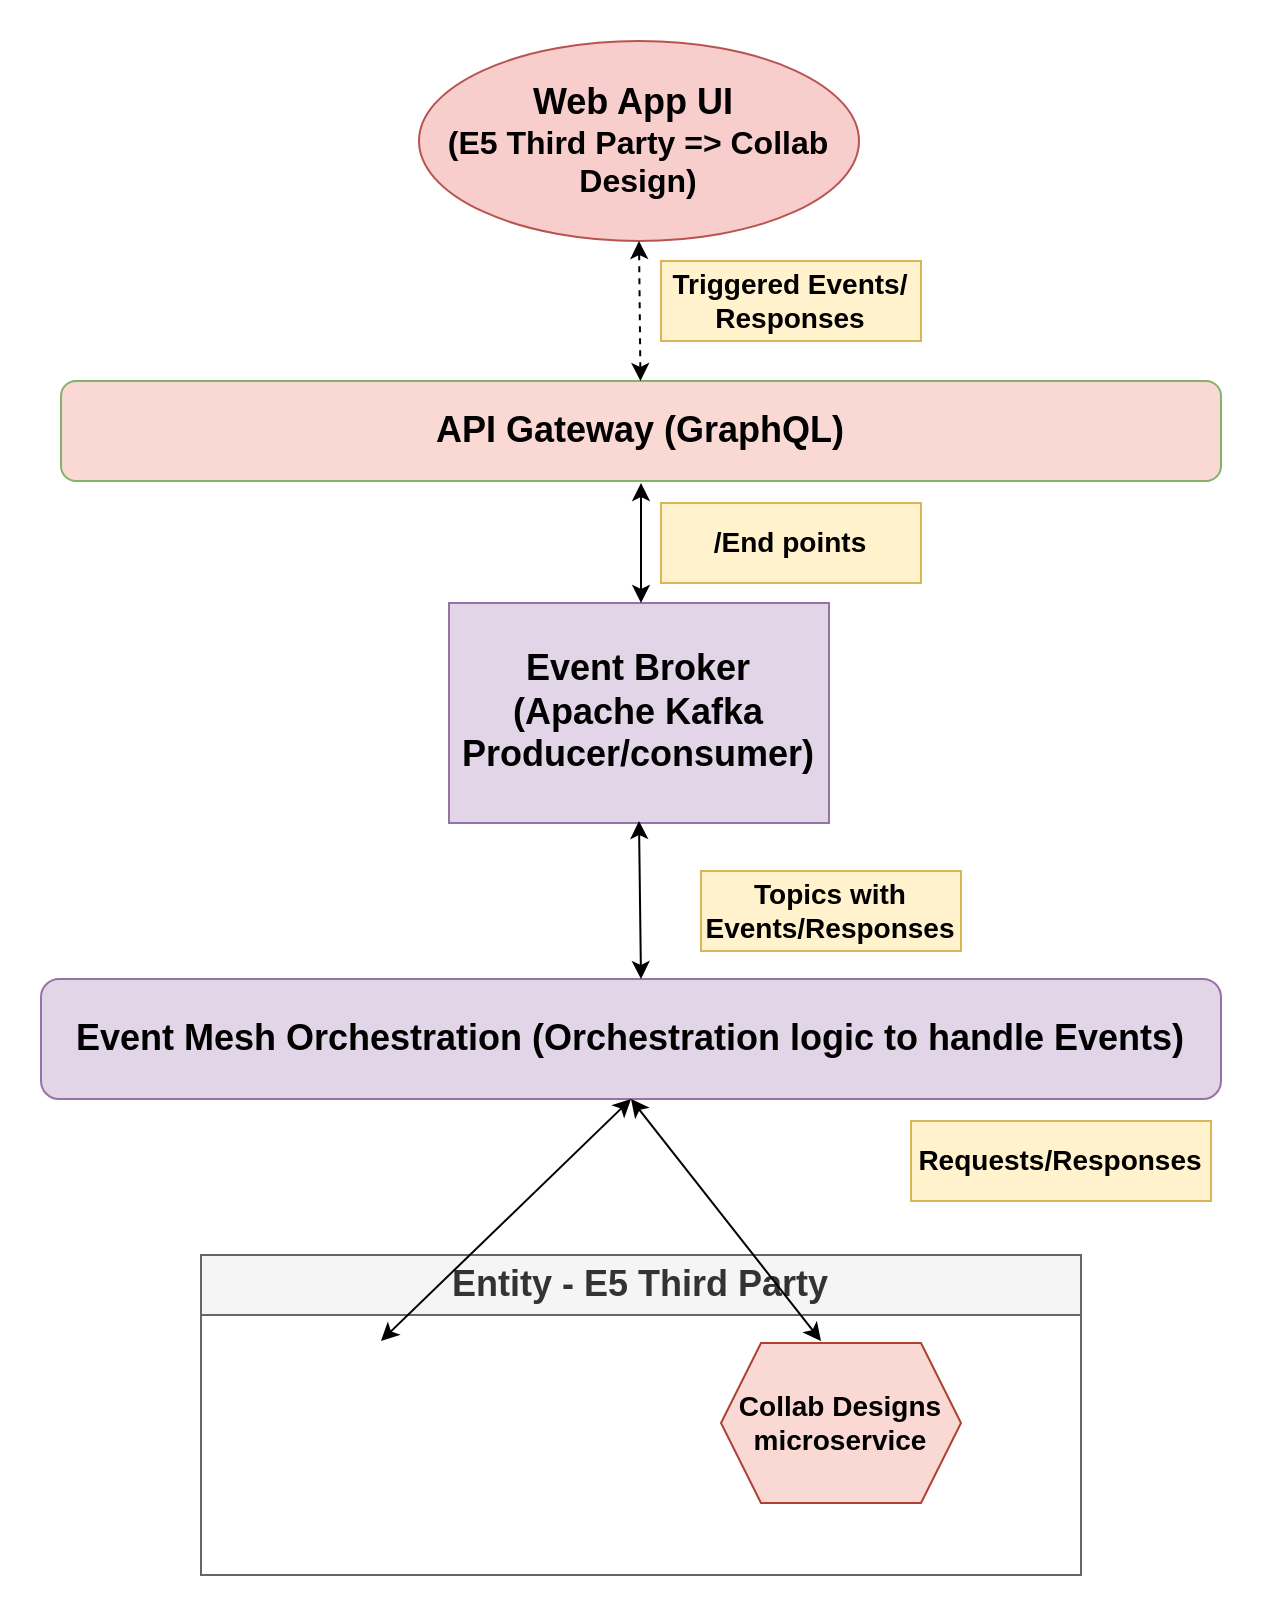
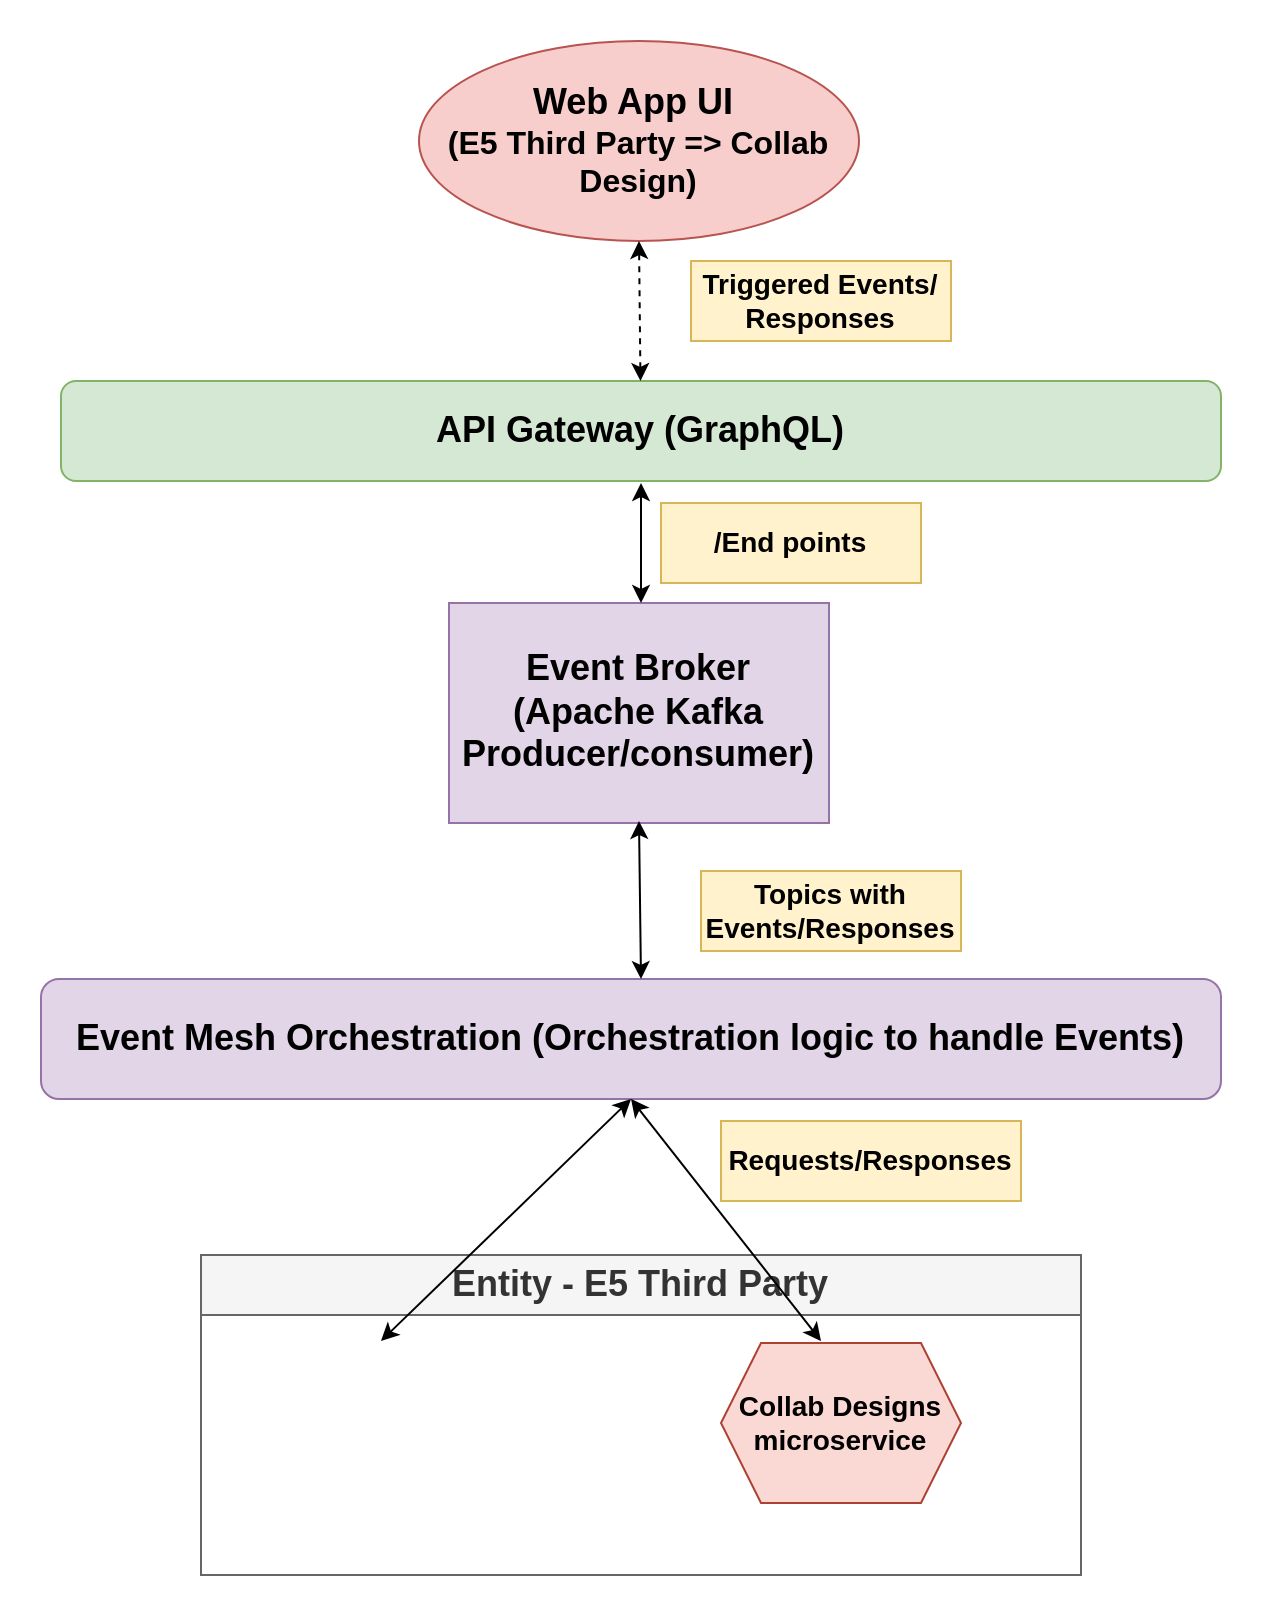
node "Triggered Events/ Responses": moved (791, 301) -> (821, 301)
node "API Gateway (GraphQL)": fillcolor #fad9d5 -> #d5e8d4
node "Requests/Responses": moved (1061, 1161) -> (871, 1161)
